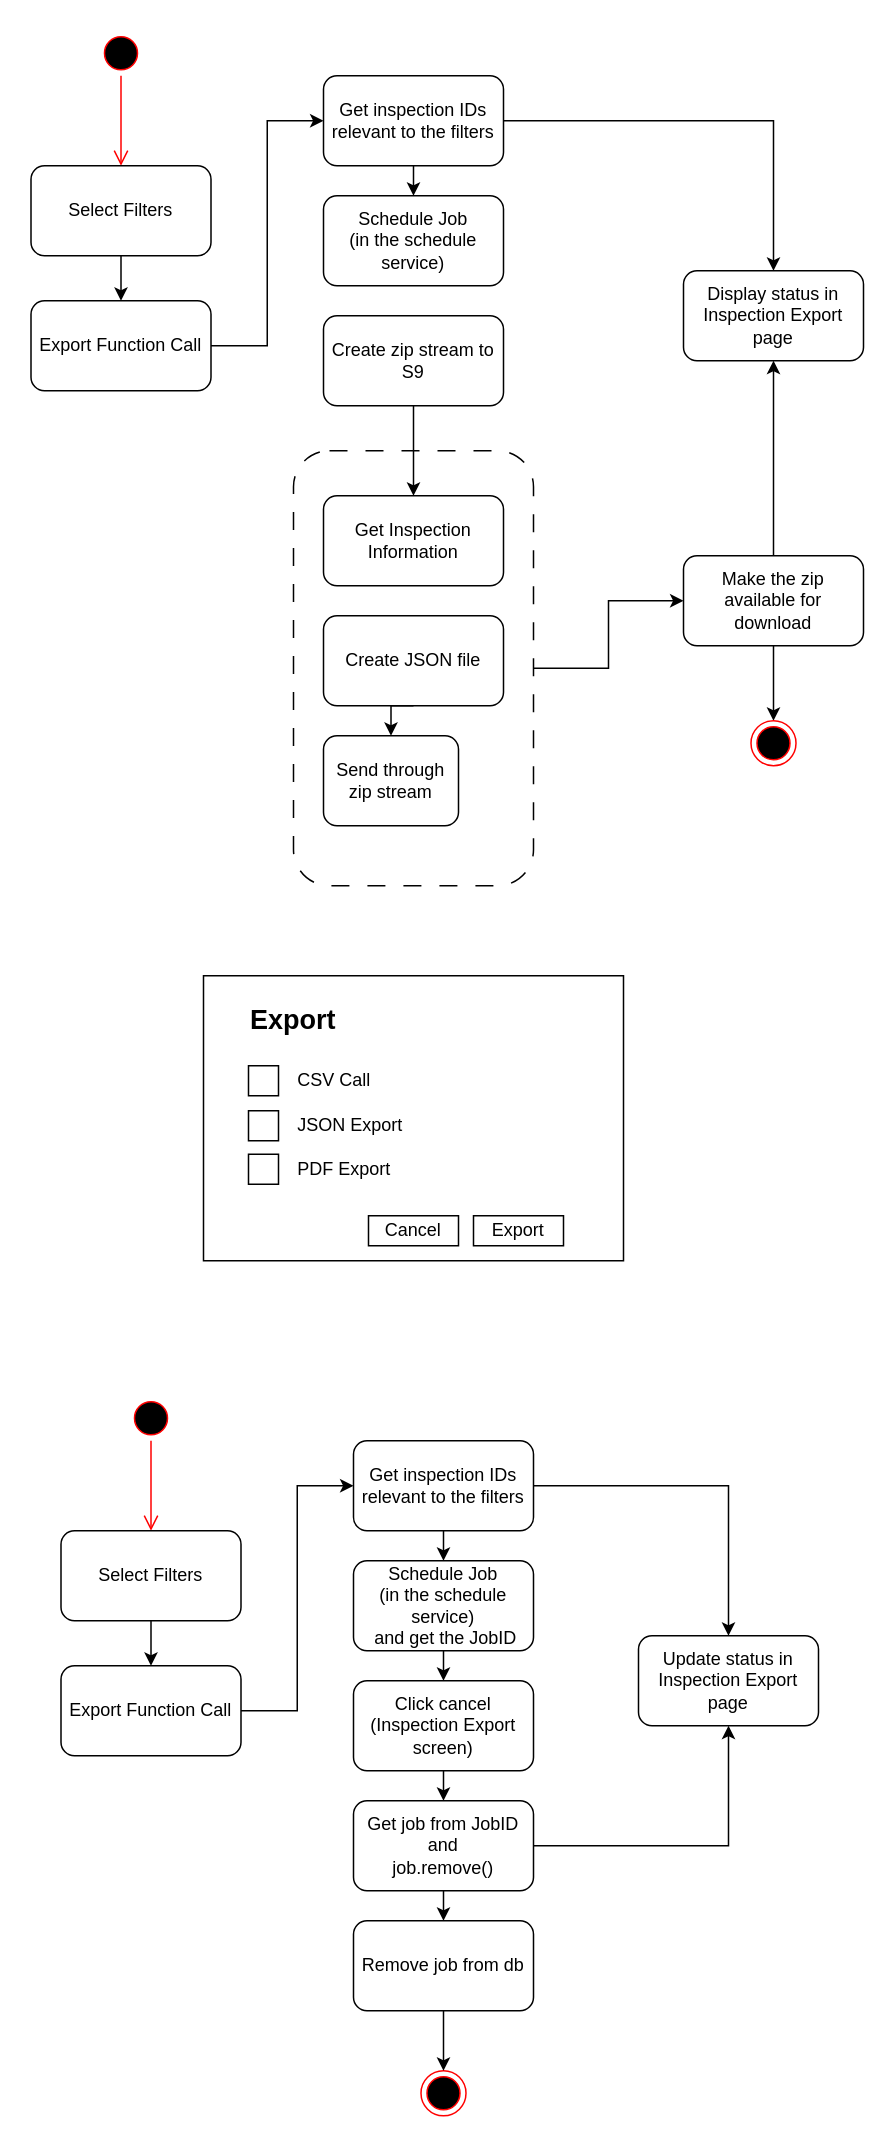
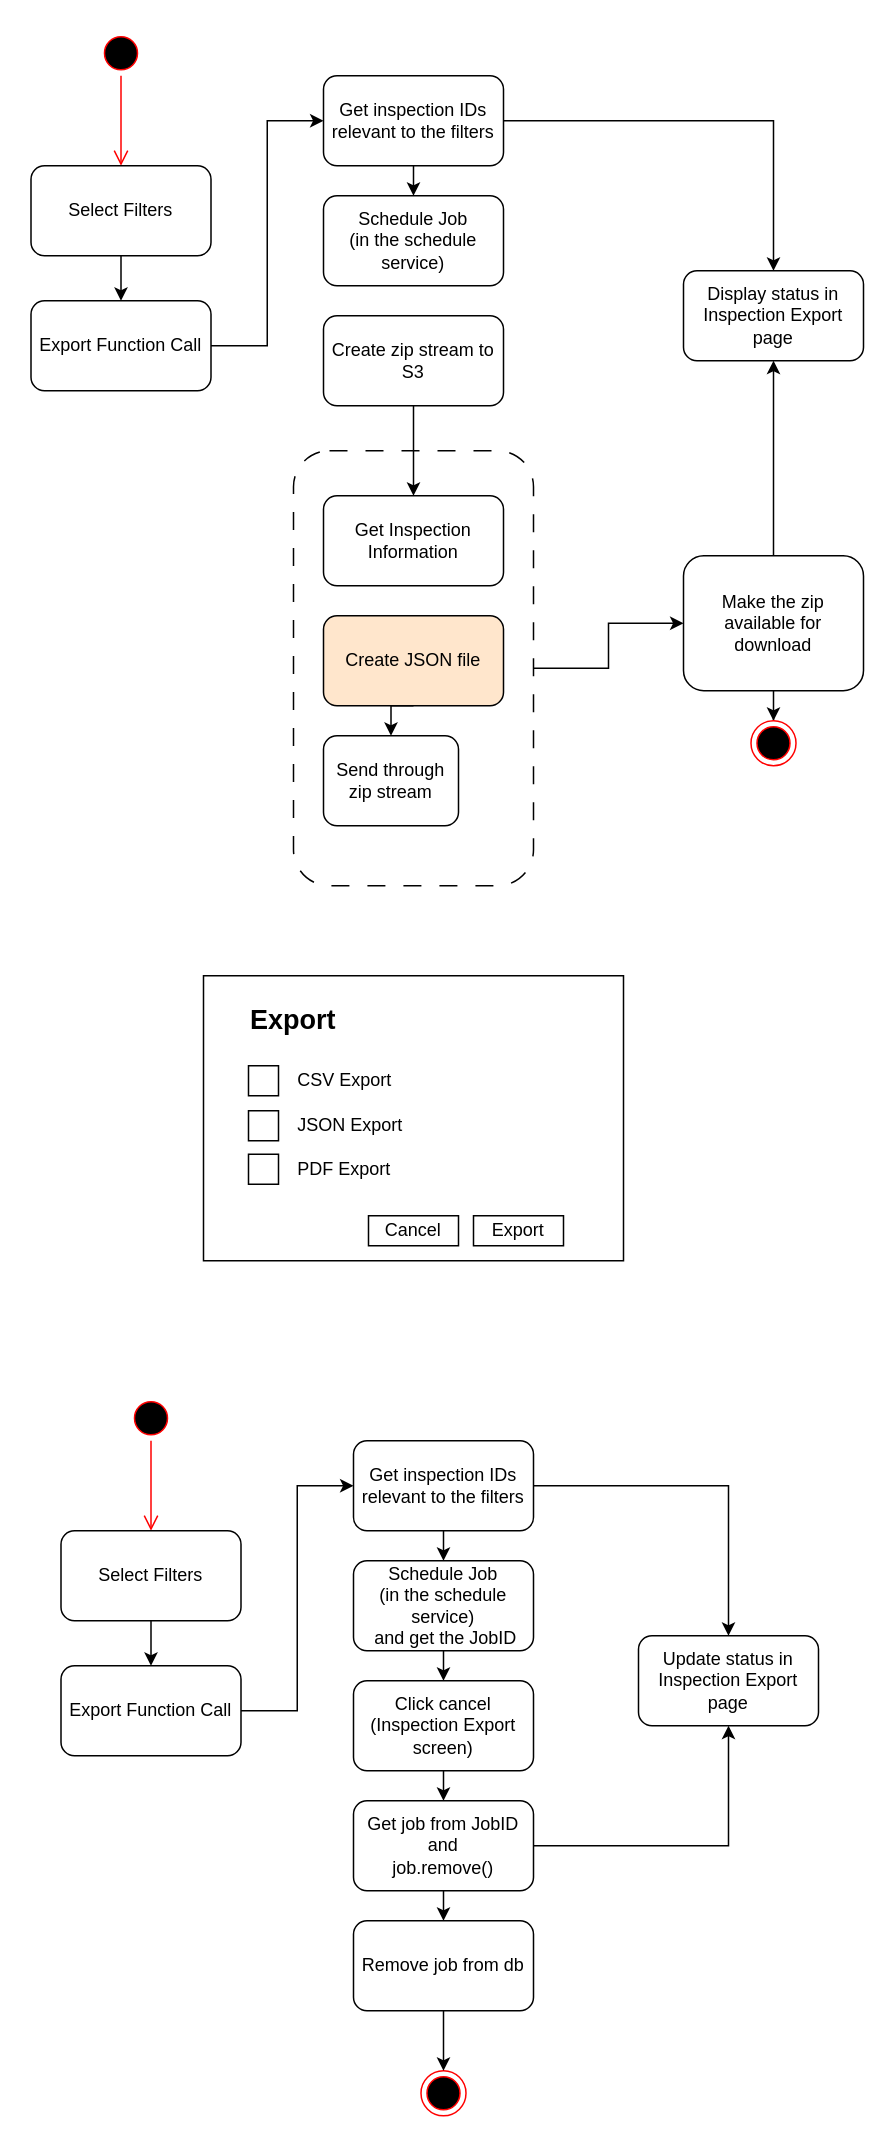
node "Create zip stream to S9": label "Create zip stream to S9" -> "Create zip stream to S3"
node "Make the zip available for download": size 180x90 -> 180x135
node "Create JSON file": fillcolor #ffffff -> #ffe6cc
node "CSV Call": label "CSV Call" -> "CSV Export"
